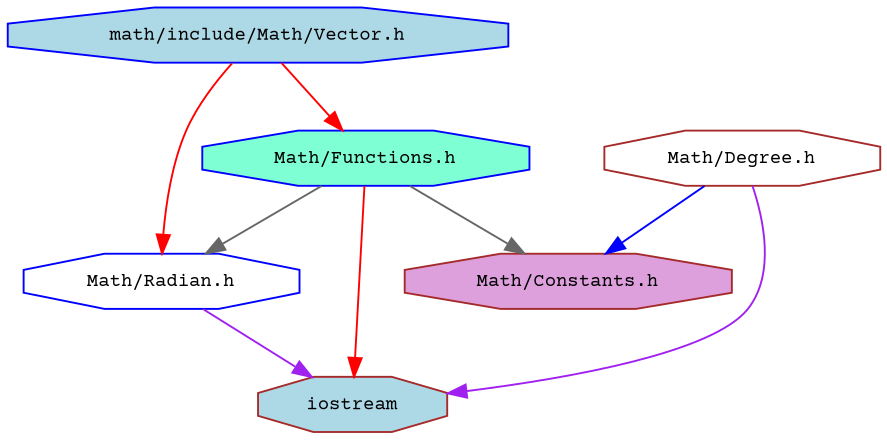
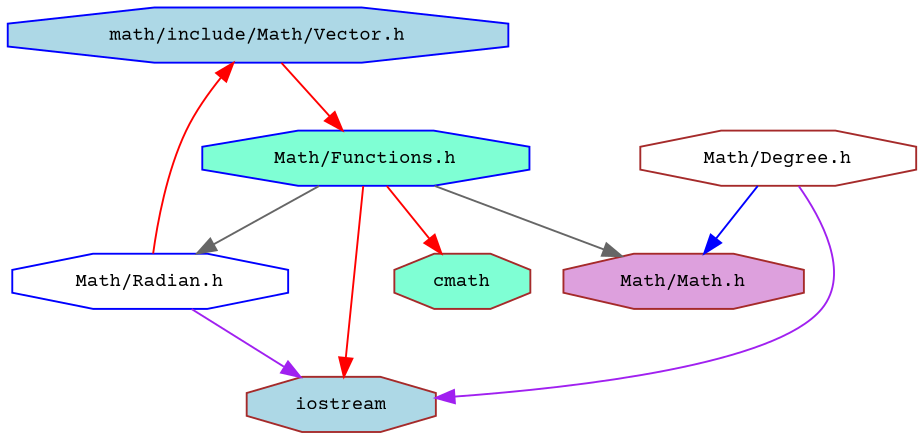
edge "math/include/Math/Vector.h" -> "Math/Radian.h": reversed
node "cmath": added
node "Math/Constants.h": label "Math/Constants.h" -> "Math/Math.h"
